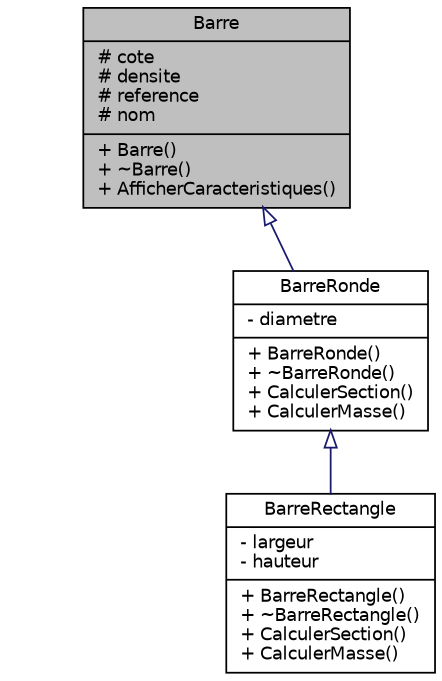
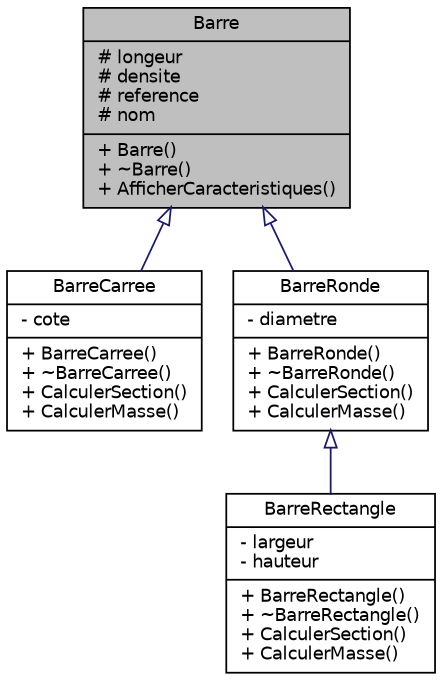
node "Barre": text "# cote" -> "# longeur"
node "BarreCarree": added
